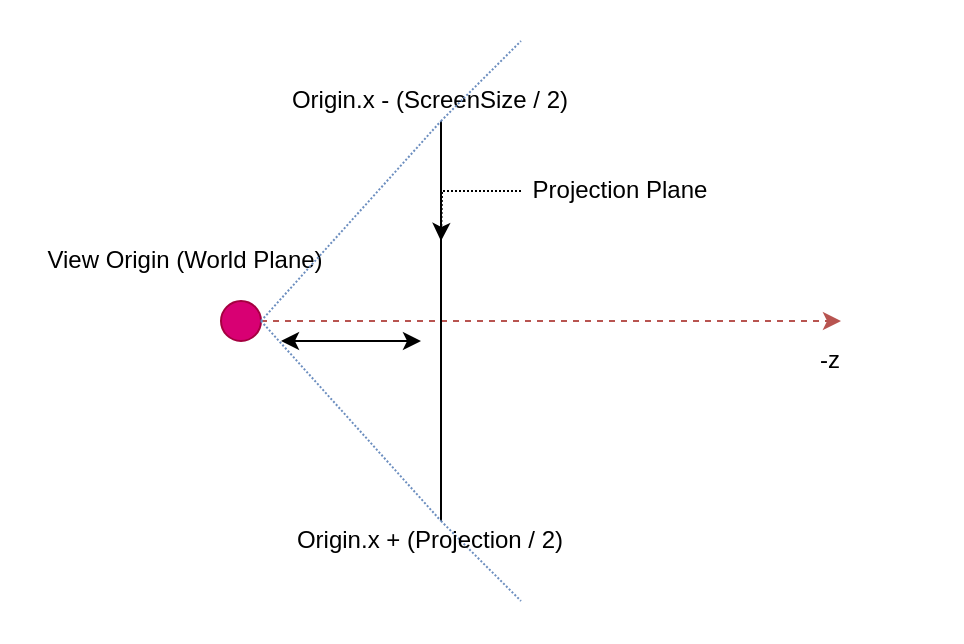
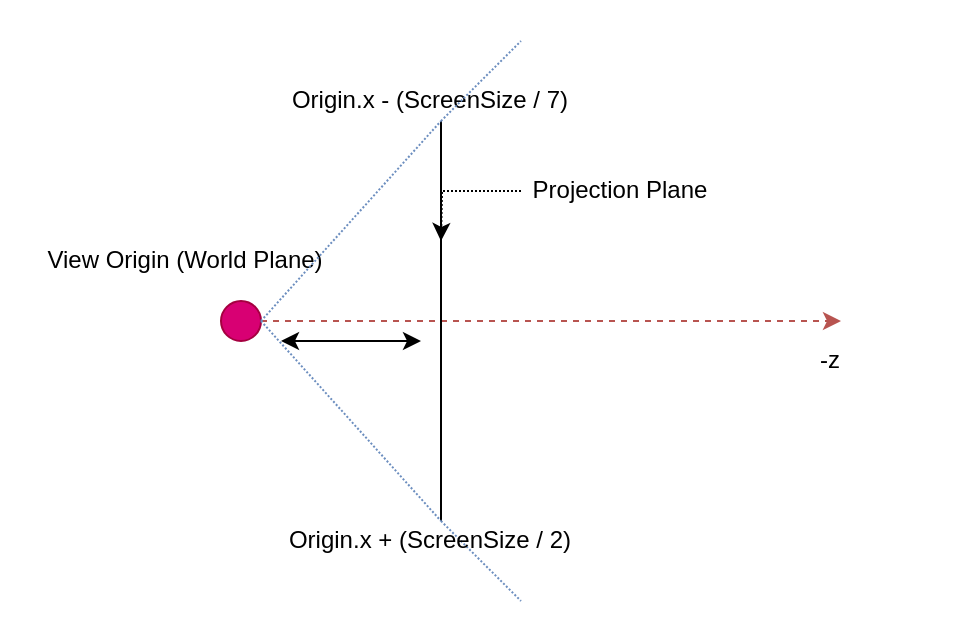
node "Origin.x - (ScreenSize / 2)": label "Origin.x - (ScreenSize / 2)" -> "Origin.x - (ScreenSize / 7)"
node "Origin.x + (Projection / 2)": label "Origin.x + (Projection / 2)" -> "Origin.x + (ScreenSize / 2)"
